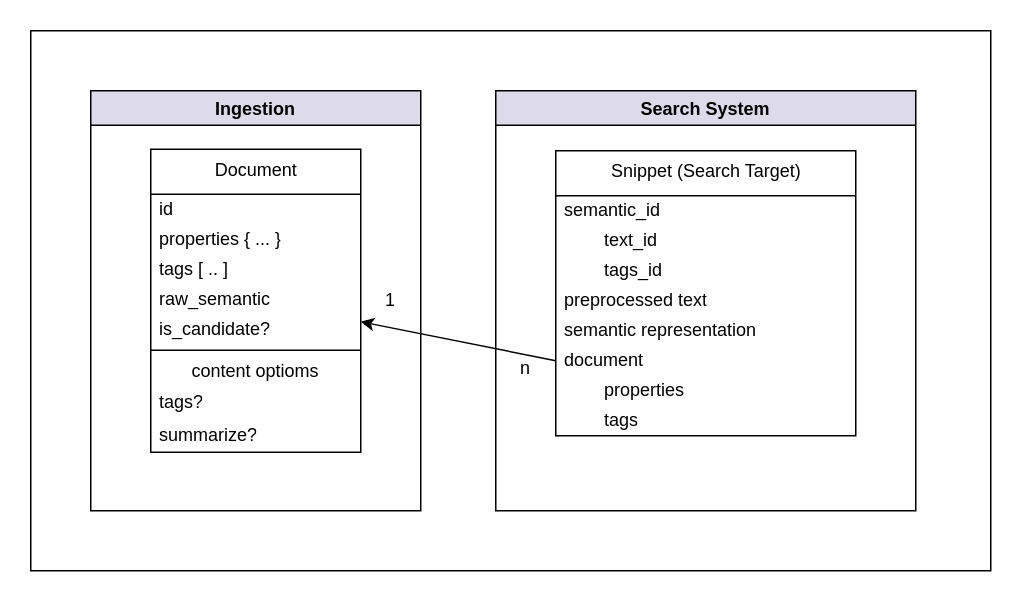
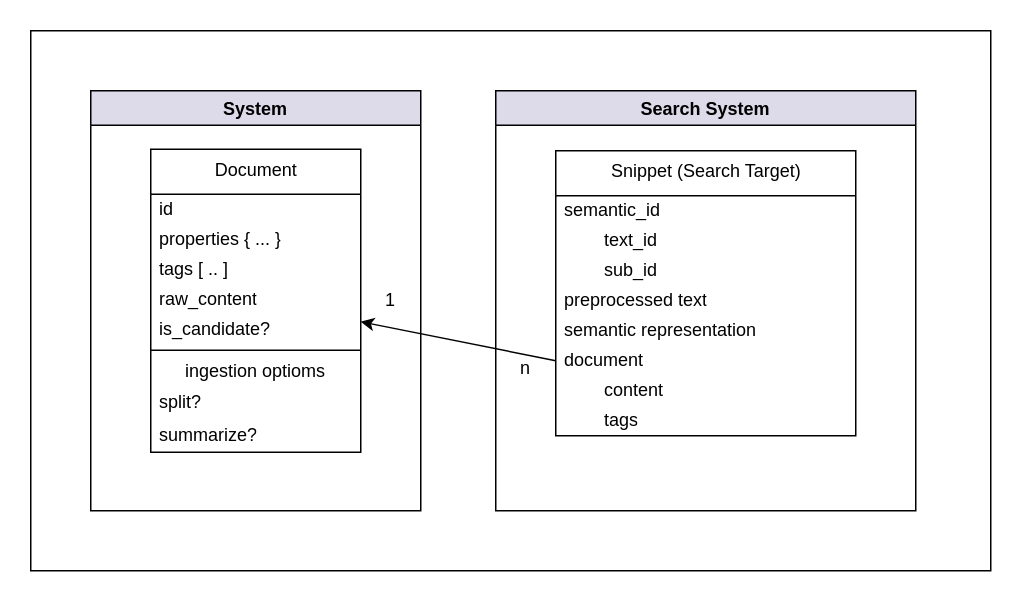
node "Ingestion": label "Ingestion" -> "System"
node "tags_id": label "tags_id" -> "sub_id"
node "raw_semantic": label "raw_semantic" -> "raw_content"
node "content optioms": label "content optioms" -> "ingestion optioms"
node "properties": label "properties" -> "content"
node "tags?": label "tags?" -> "split?"
